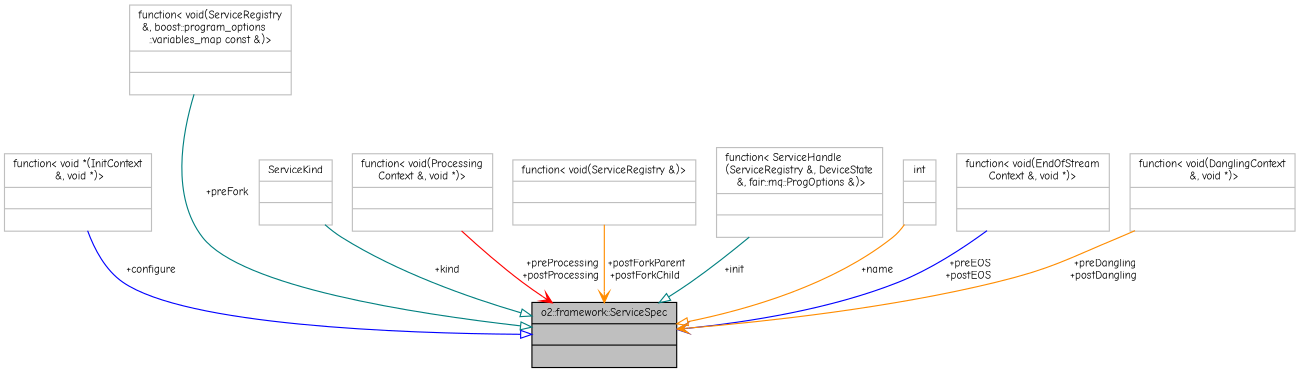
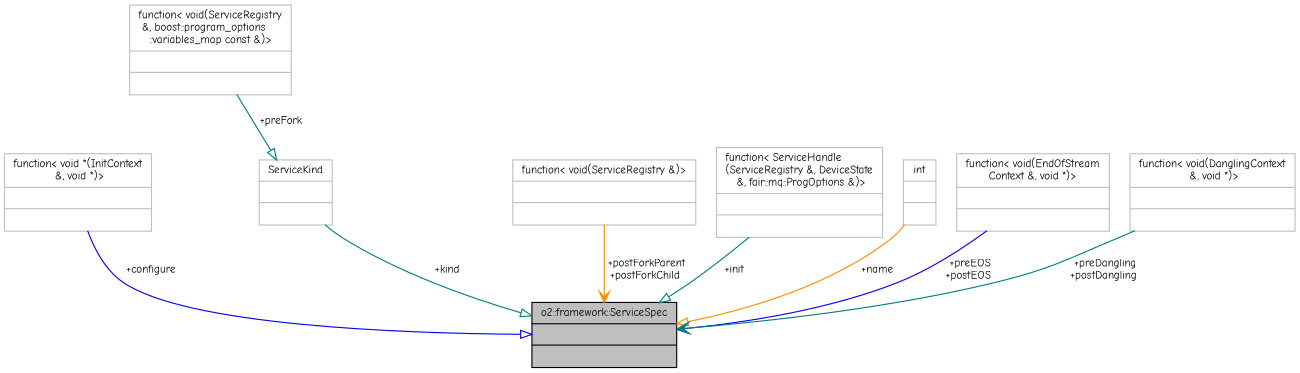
node "function< void(Processing": removed
edge "function< void(ServiceRegistry" -> "o2::framework::ServiceSpec": now "function< void(ServiceRegistry" -> "ServiceKind"
edge "function< void(DanglingContext" -> "o2::framework::ServiceSpec": color darkorange -> teal
